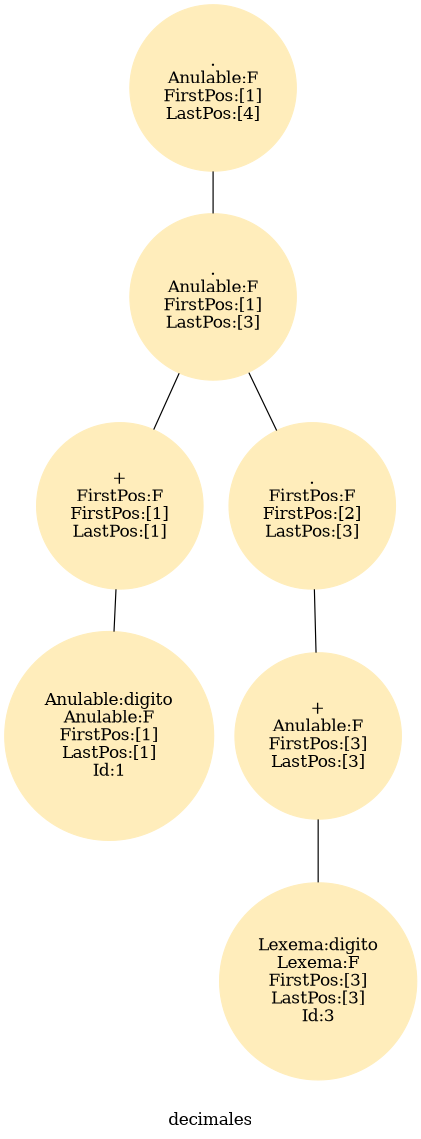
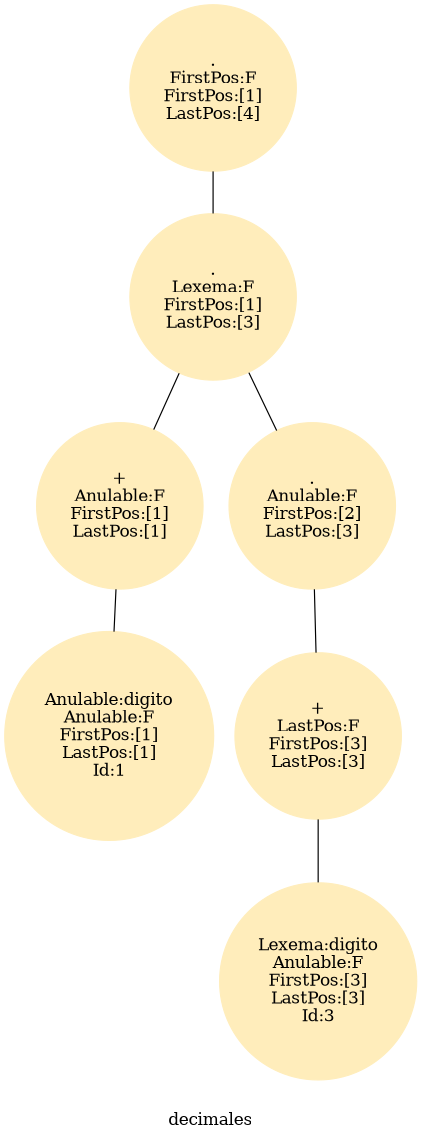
node ". Anulable:F FirstPos:[1] LastPos:[4]": label ". Anulable:F FirstPos:[1] LastPos:[4]" -> ". FirstPos:F FirstPos:[1] LastPos:[4]"
node ". Anulable:F FirstPos:[1] LastPos:[3]": label ". Anulable:F FirstPos:[1] LastPos:[3]" -> ". Lexema:F FirstPos:[1] LastPos:[3]"
node "+ FirstPos:F FirstPos:[1] LastPos:[1]": label "+ FirstPos:F FirstPos:[1] LastPos:[1]" -> "+ Anulable:F FirstPos:[1] LastPos:[1]"
node ". FirstPos:F FirstPos:[2] LastPos:[3]": label ". FirstPos:F FirstPos:[2] LastPos:[3]" -> ". Anulable:F FirstPos:[2] LastPos:[3]"
node "+ Anulable:F FirstPos:[3] LastPos:[3]": label "+ Anulable:F FirstPos:[3] LastPos:[3]" -> "+ LastPos:F FirstPos:[3] LastPos:[3]"
node "Lexema:digito Lexema:F FirstPos:[3] LastPos:[3] Id:3": label "Lexema:digito Lexema:F FirstPos:[3] LastPos:[3] Id:3" -> "Lexema:digito Anulable:F FirstPos:[3] LastPos:[3] Id:3"
